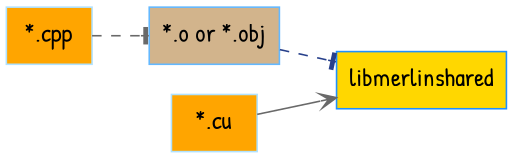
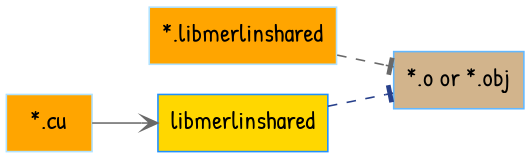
node "*.cpp": label "*.cpp" -> "*.libmerlinshared"
edge "*.o or *.obj" -> "libmerlinshared": reversed
